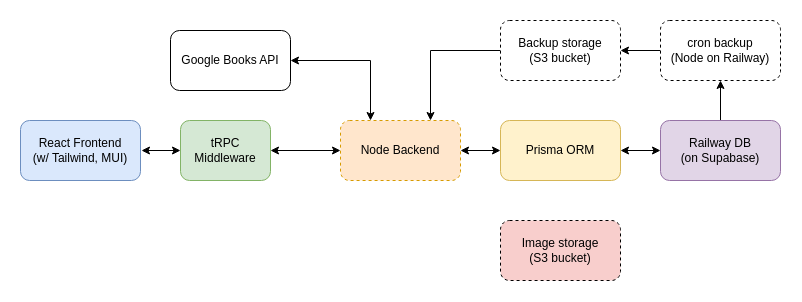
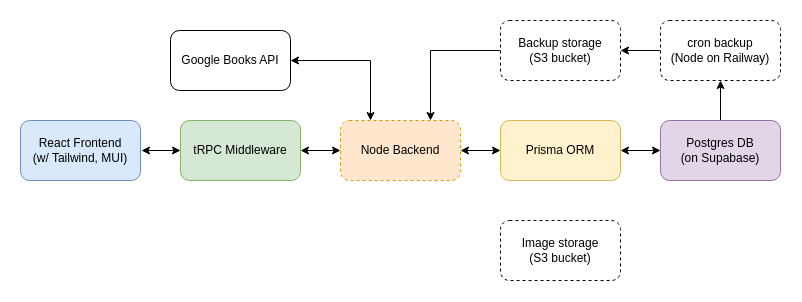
node "tRPC Middleware": size 90x60 -> 120x60
node "Railway DB (on Supabase)": label "Railway DB (on Supabase)" -> "Postgres DB (on Supabase)"
node "Image storage (S3 bucket)": fillcolor #f8cecc -> #ffffff
